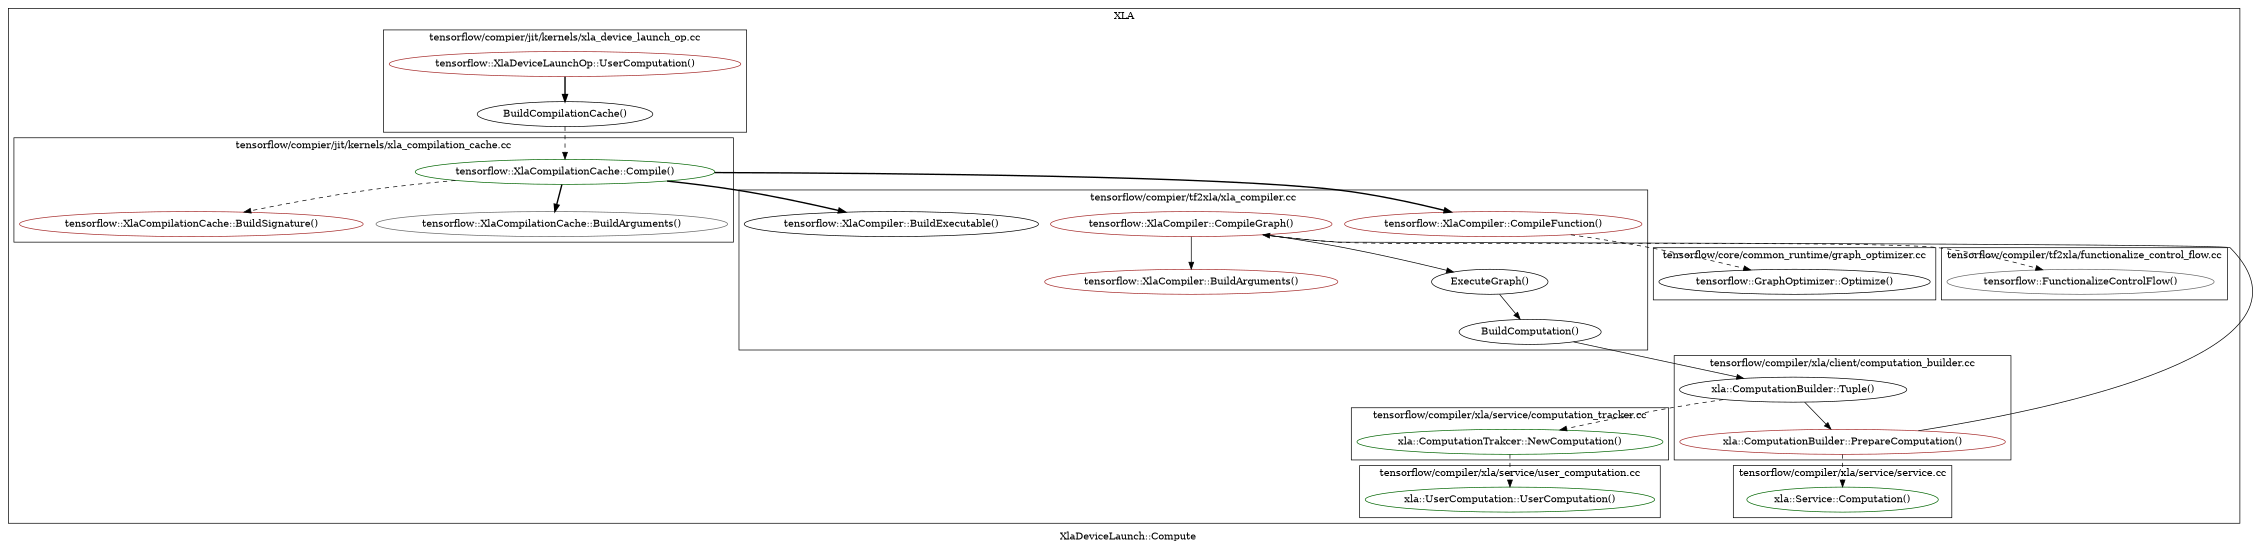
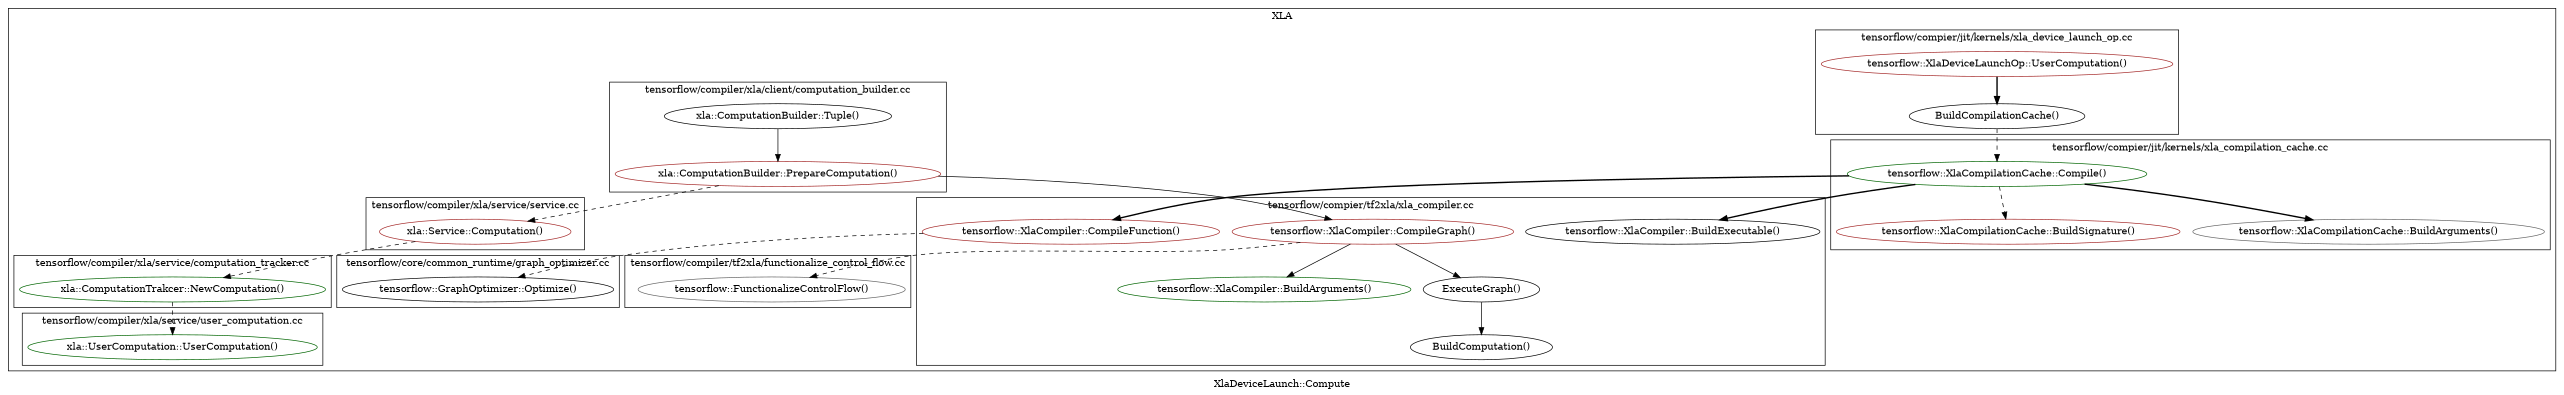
node "tensorflow::XlaCompiler::BuildArguments()": color brown -> darkgreen
edge "BuildComputation()" -> "xla::ComputationBuilder::Tuple()": removed
edge "xla::ComputationBuilder::Tuple()" -> "xla::ComputationTrakcer::NewComputation()": now "xla::Service::Computation()" -> "xla::ComputationTrakcer::NewComputation()"
node "xla::Service::Computation()": color darkgreen -> brown
